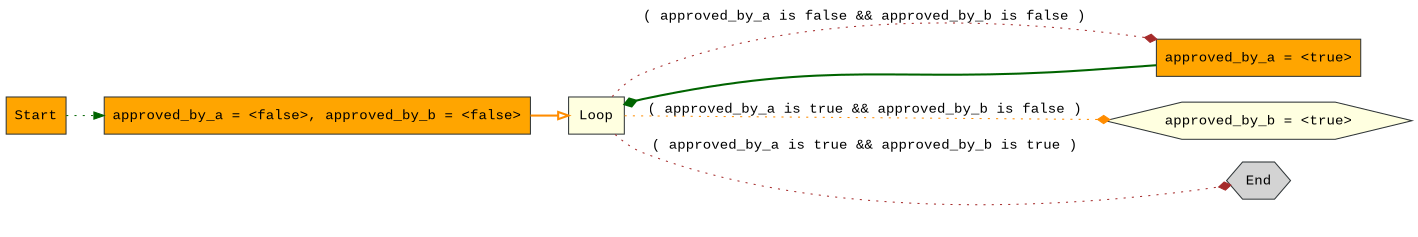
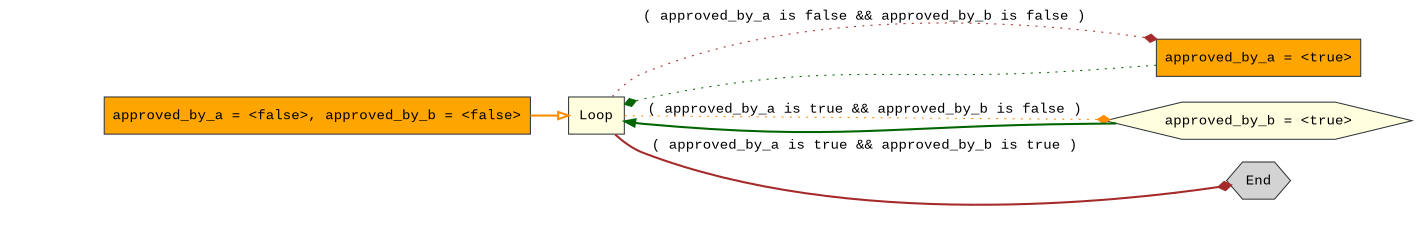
edge "approved_by_a = <true>" -> "Loop": style bold -> dotted
node "Start": removed
edge "approved_by_b = <true>" -> "Loop": added
edge "Loop" -> "End": style dotted -> bold
